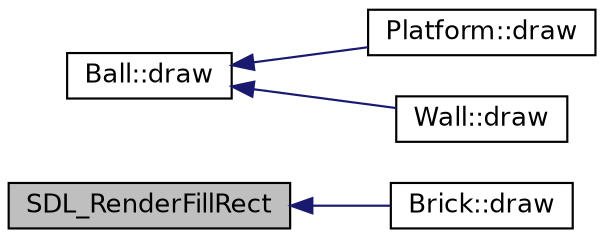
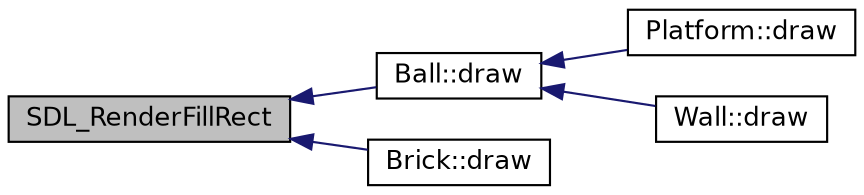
edge "Ball::draw" -> "SDL_RenderFillRect": added
